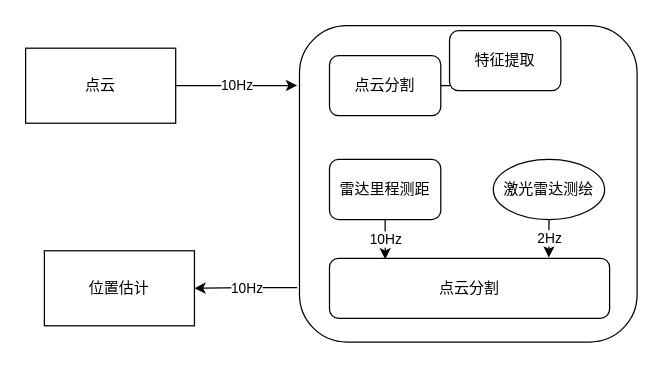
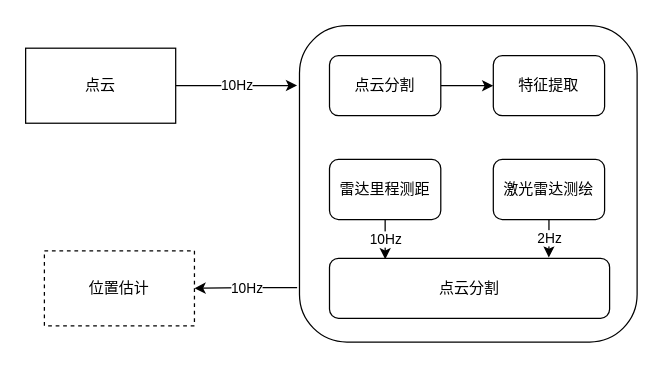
node "特征提取": moved (505, 61) -> (549, 86)
node "激光雷达测绘": shape ellipse -> rounded rectangle
node "位置估计": style solid -> dashed
